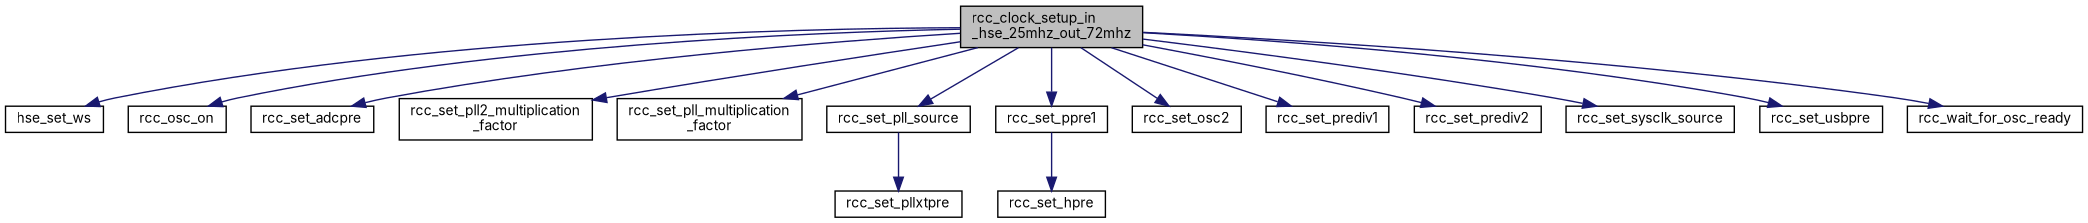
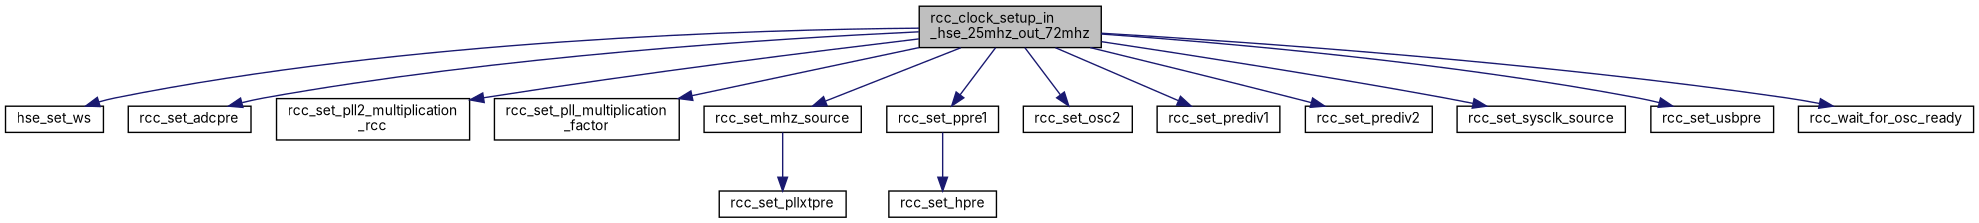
node "rcc_osc_on": removed
node "rcc_set_pll2_multiplication _factor": label "rcc_set_pll2_multiplication _factor" -> "rcc_set_pll2_multiplication _rcc"
node "rcc_set_pll_source": label "rcc_set_pll_source" -> "rcc_set_mhz_source"
